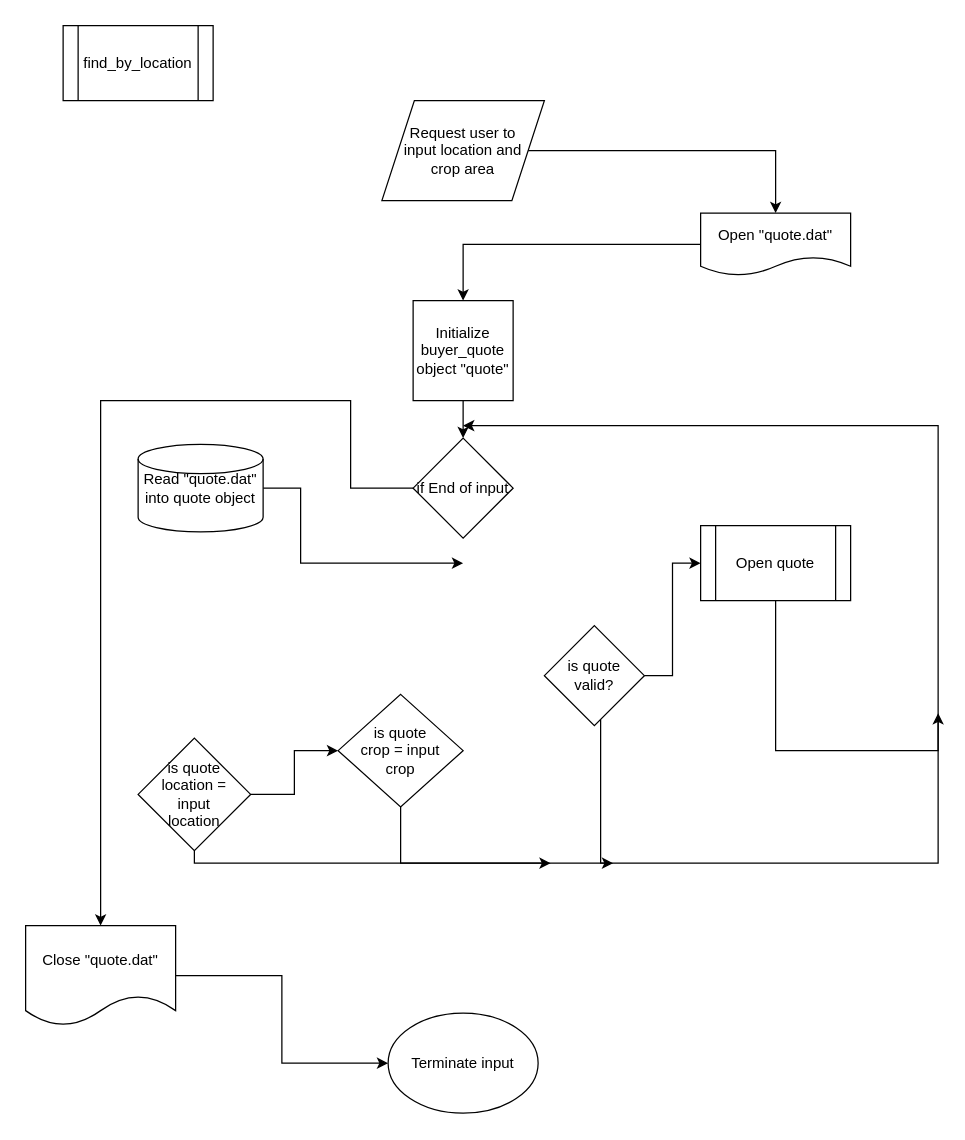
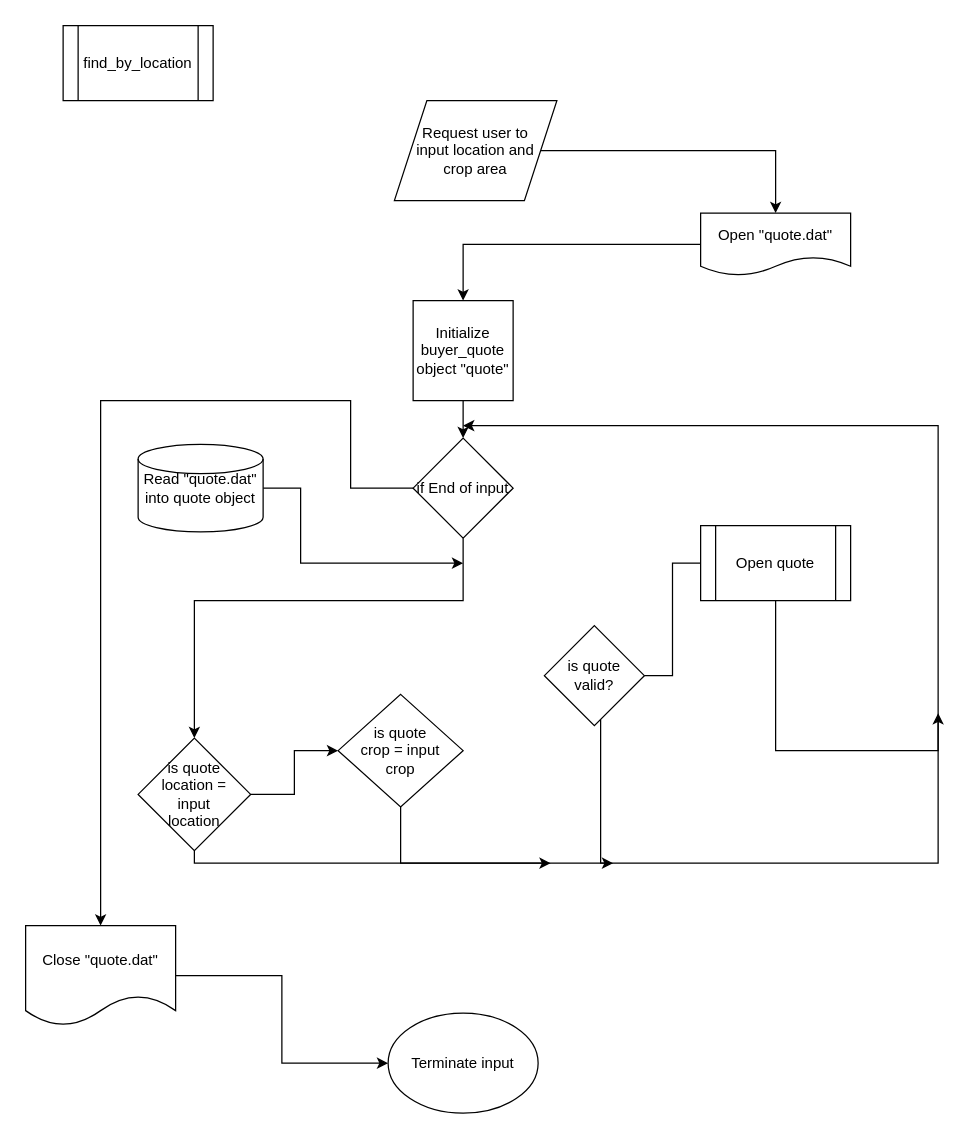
node "Request user to input location and crop area": moved (463, 151) -> (476, 151)
edge "is quote valid?" -> "Open quote": arrowhead classic -> none
edge "if End of input" -> "is quote location = input location": added
